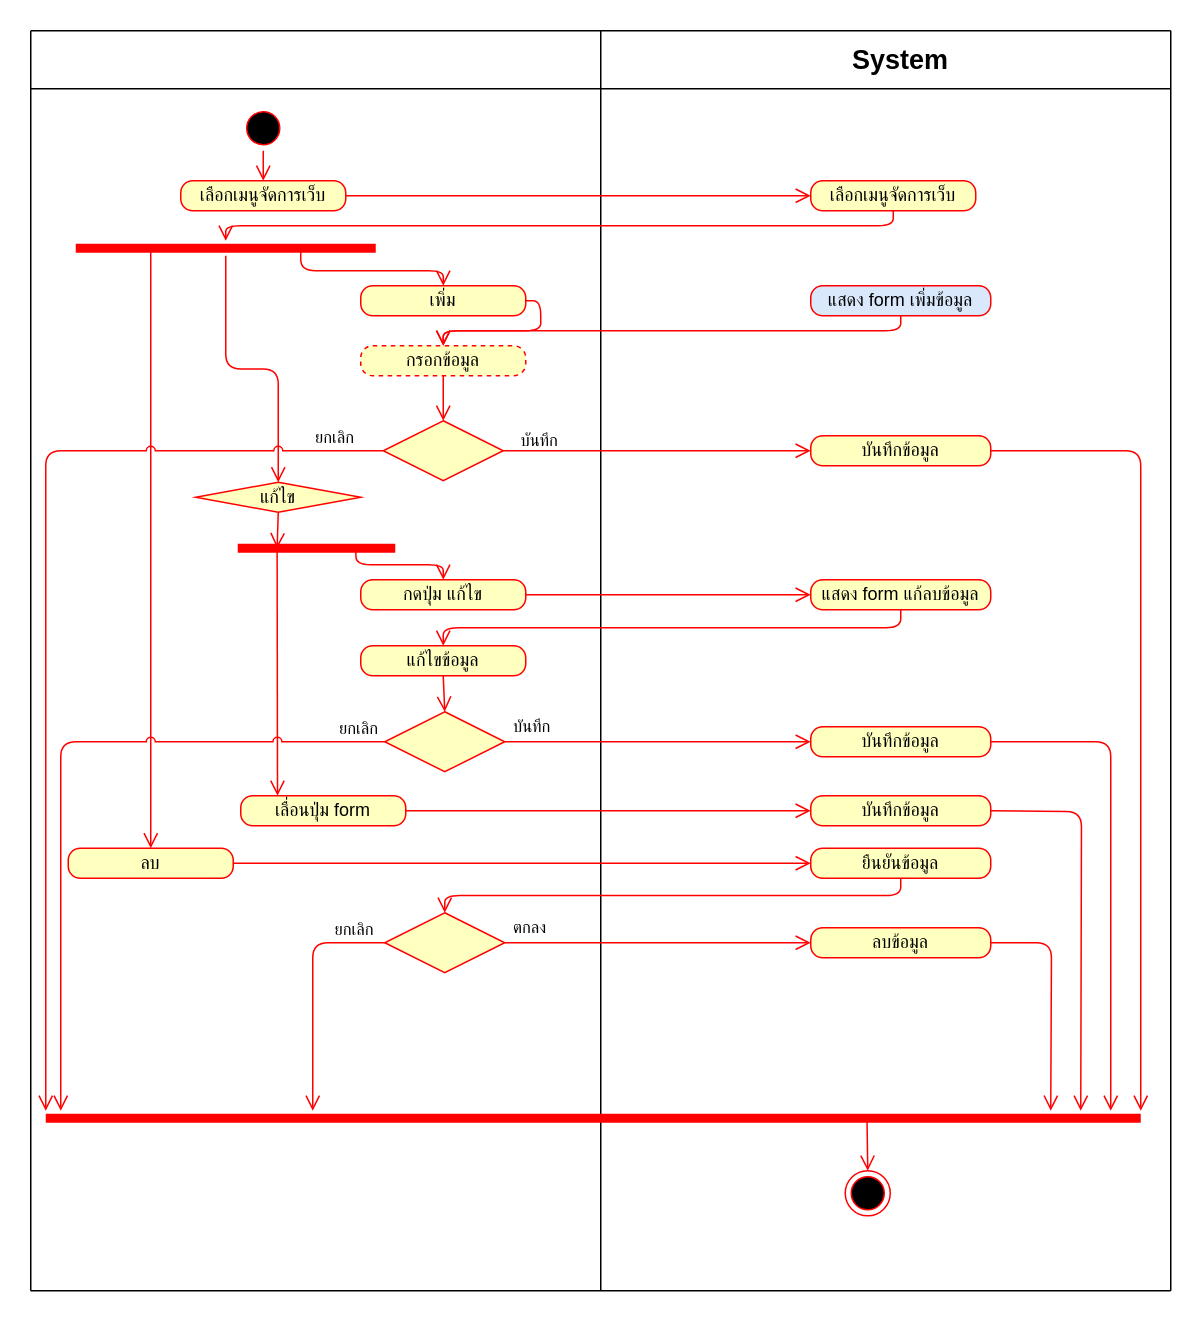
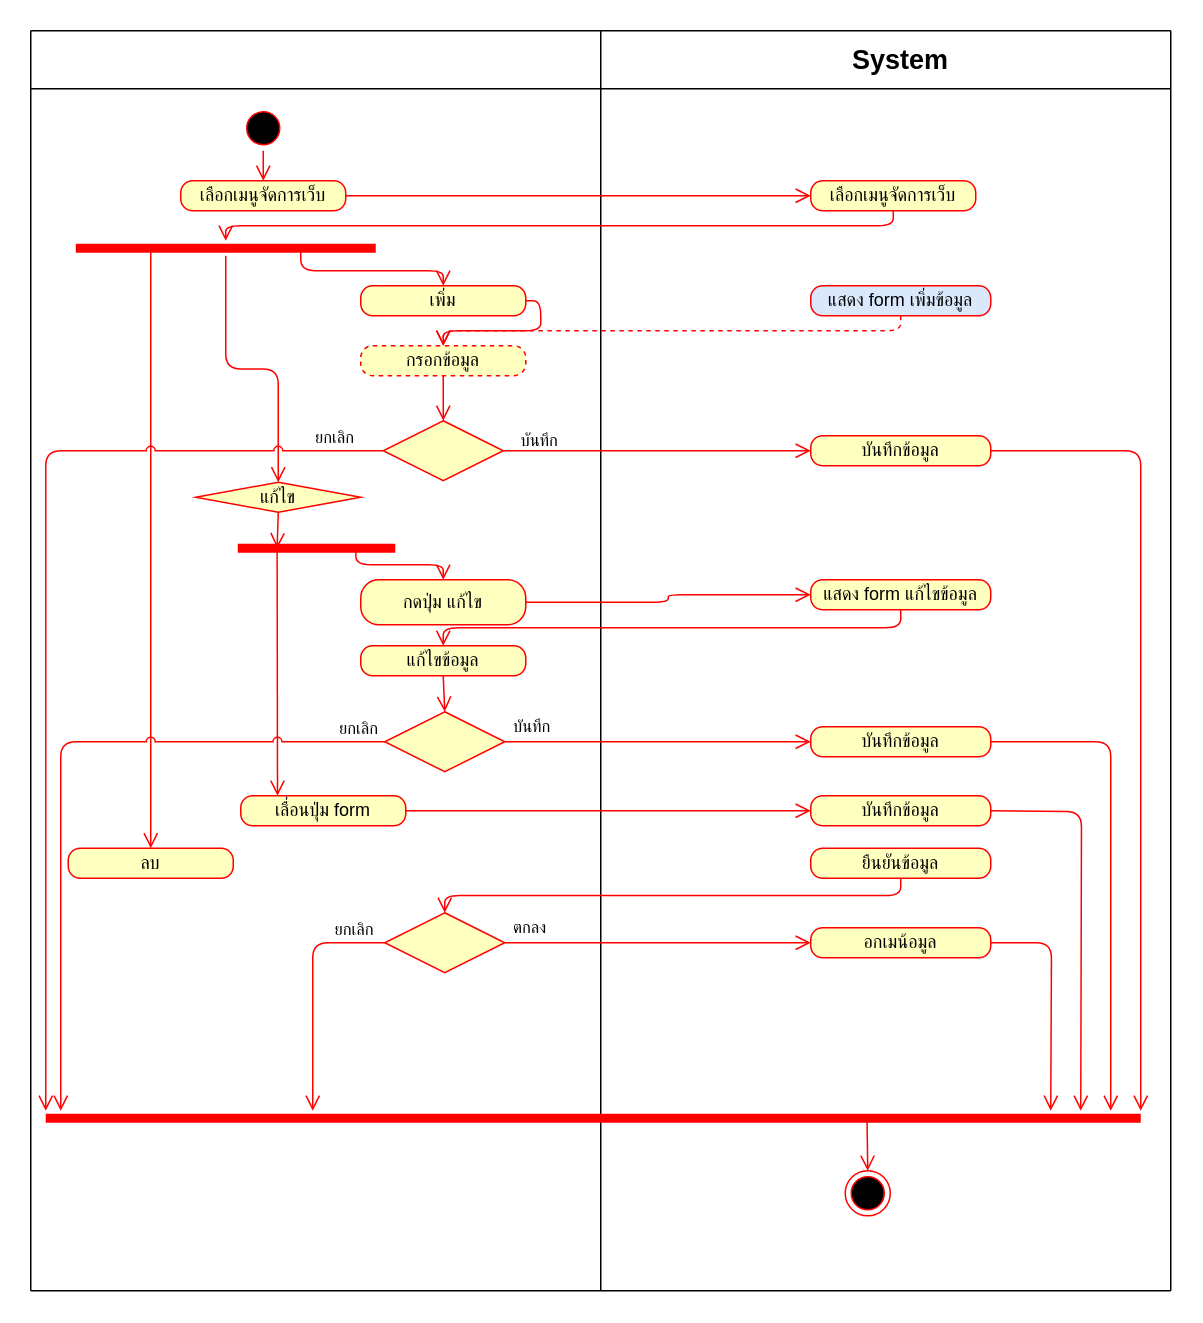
edge "แสดง form เพิ่มข้อมูล" -> "กรอกข้อมูล": style solid -> dashed
node "กดปุ่ม แก้ไข": size 165x30 -> 165x45
node "แสดง form แก้ลบข้อมูล": label "แสดง form แก้ลบข้อมูล" -> "แสดง form แก้ไขข้อมูล"
edge "ลบ" -> "ยืนยันข้อมูล": removed
node "ลบข้อมูล": label "ลบข้อมูล" -> "อกเมน้อมูล"
